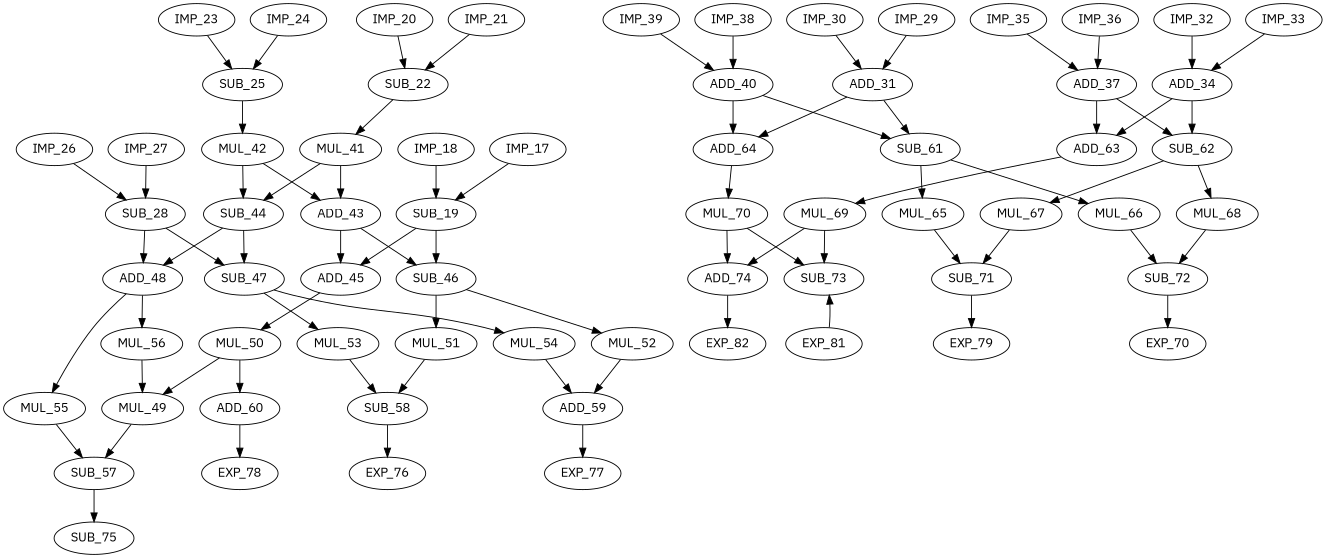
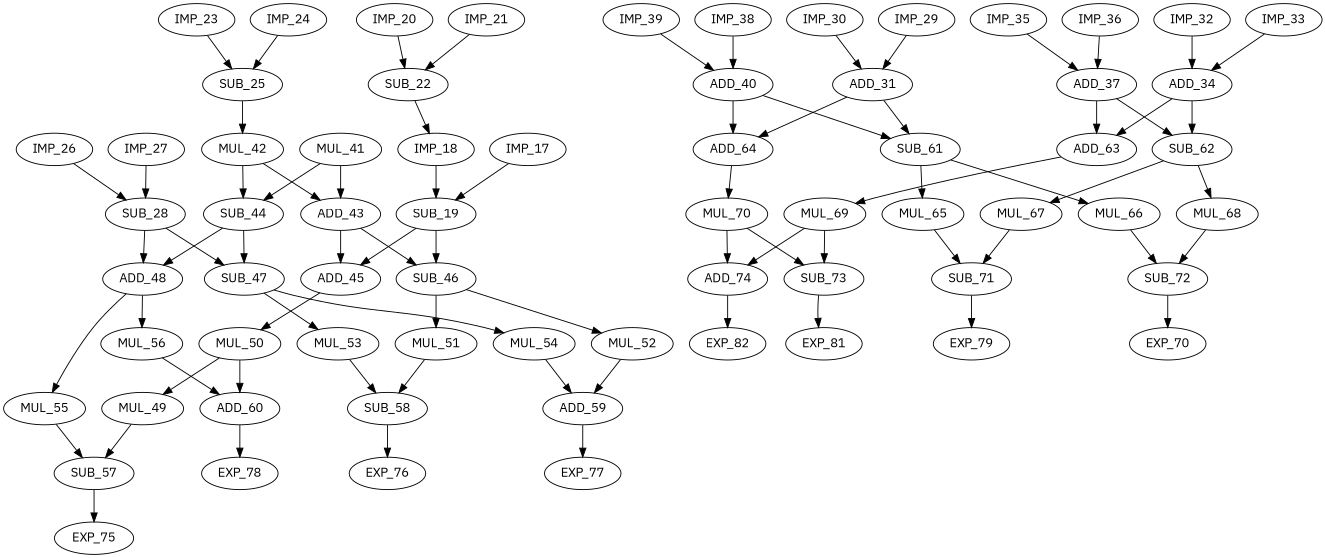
edge "SUB_22" -> "MUL_41": now "SUB_22" -> "IMP_18"
edge "EXP_81" -> "SUB_73": reversed
edge "MUL_56" -> "MUL_49": now "MUL_56" -> "ADD_60"
node "SUB_75": label "SUB_75" -> "EXP_75"
